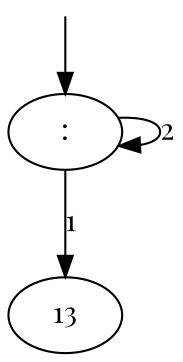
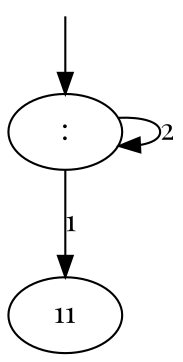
node "13": label "13" -> "11"
